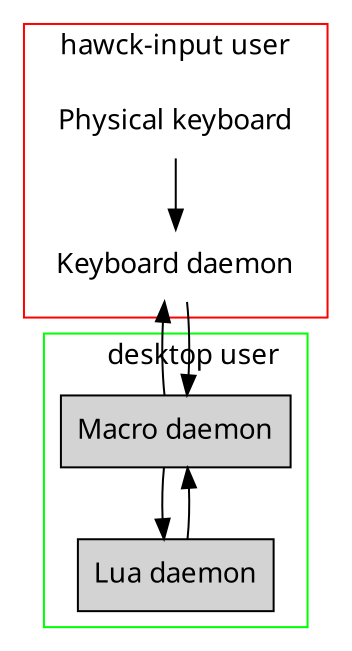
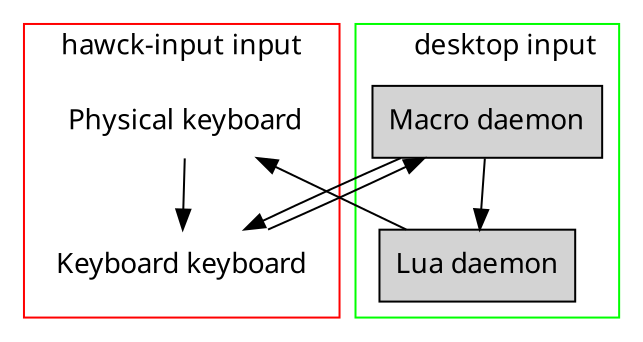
cluster "hawck-input user": label "hawck-input user" -> "hawck-input input"
node "Keyboard daemon": label "Keyboard daemon" -> "Keyboard keyboard"
cluster "     desktop user": label "     desktop user" -> "     desktop input"
edge "Lua daemon" -> "Macro daemon": now "Lua daemon" -> "Physical keyboard"
